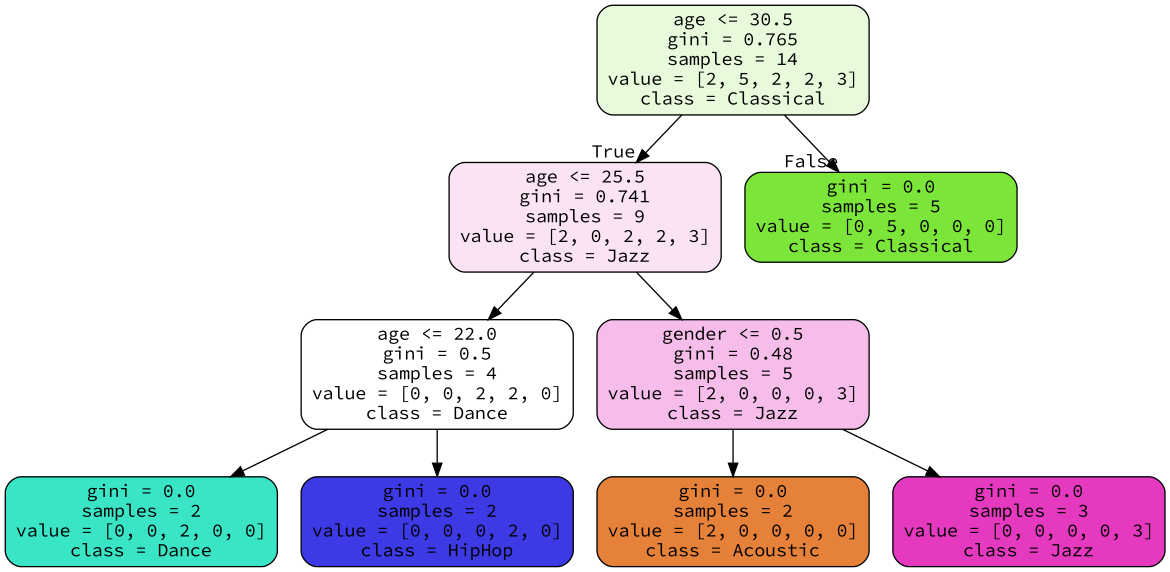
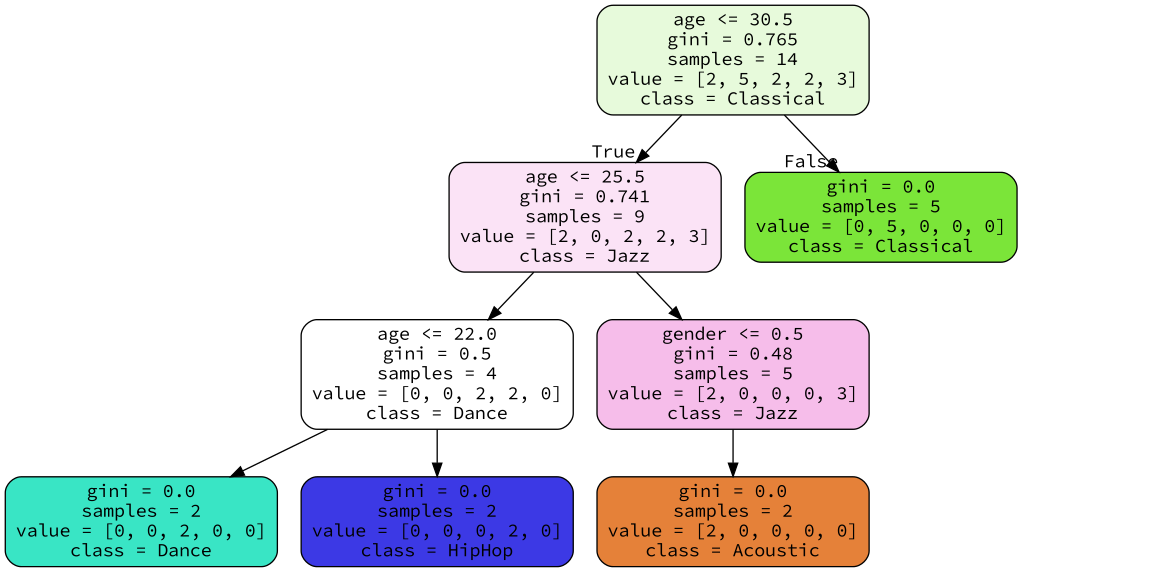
node "gini = 0.0 samples = 3 value = [0, 0, 0, 0, 3] class = Jazz": removed
